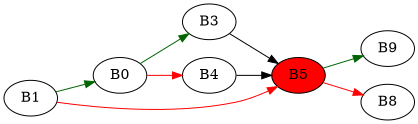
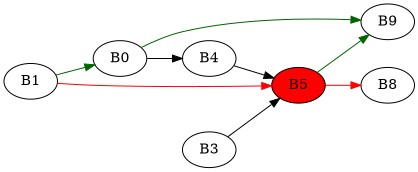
edge "B0" -> "B3": now "B0" -> "B9"
edge "B0" -> "B4": color red -> black
